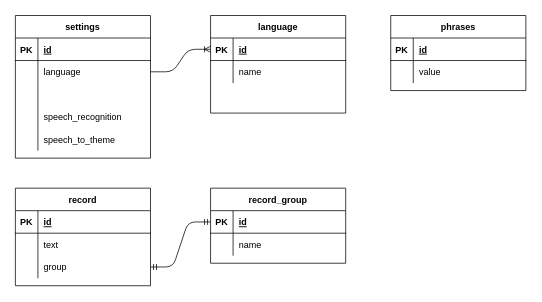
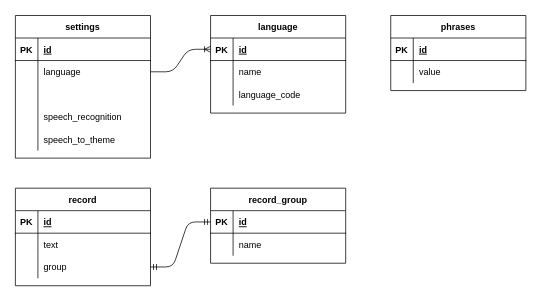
node "language_code": added
